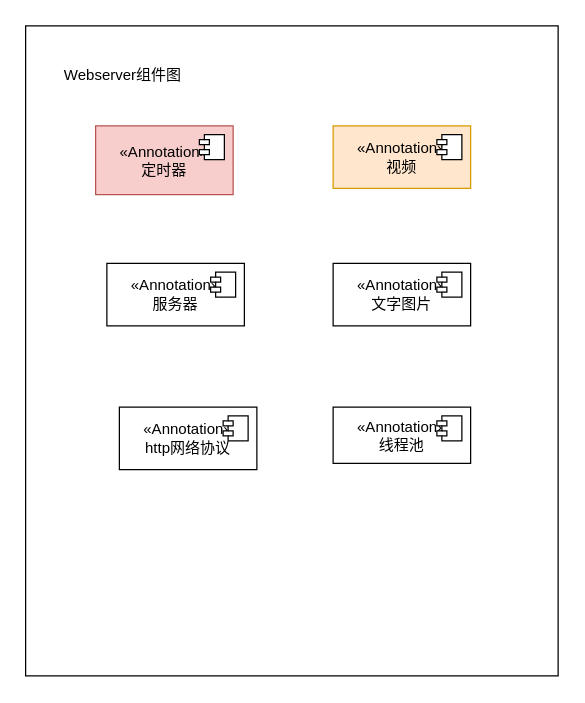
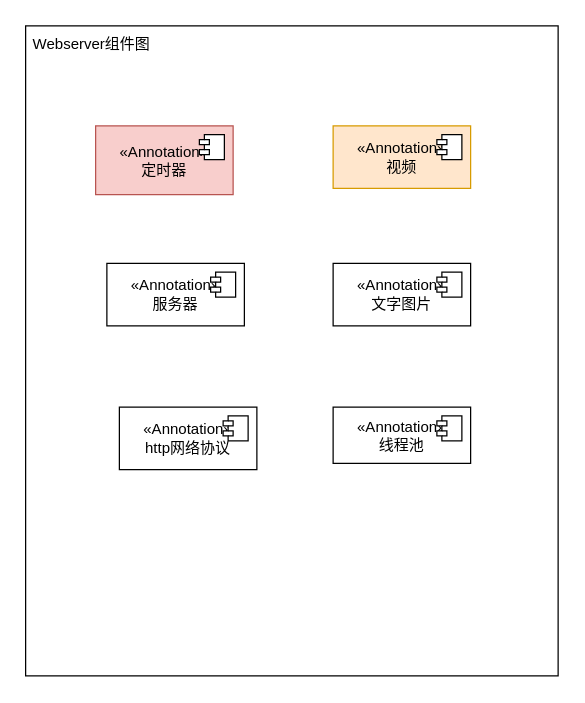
node "Webserver组件图": moved (123, 76) -> (92, 44)
